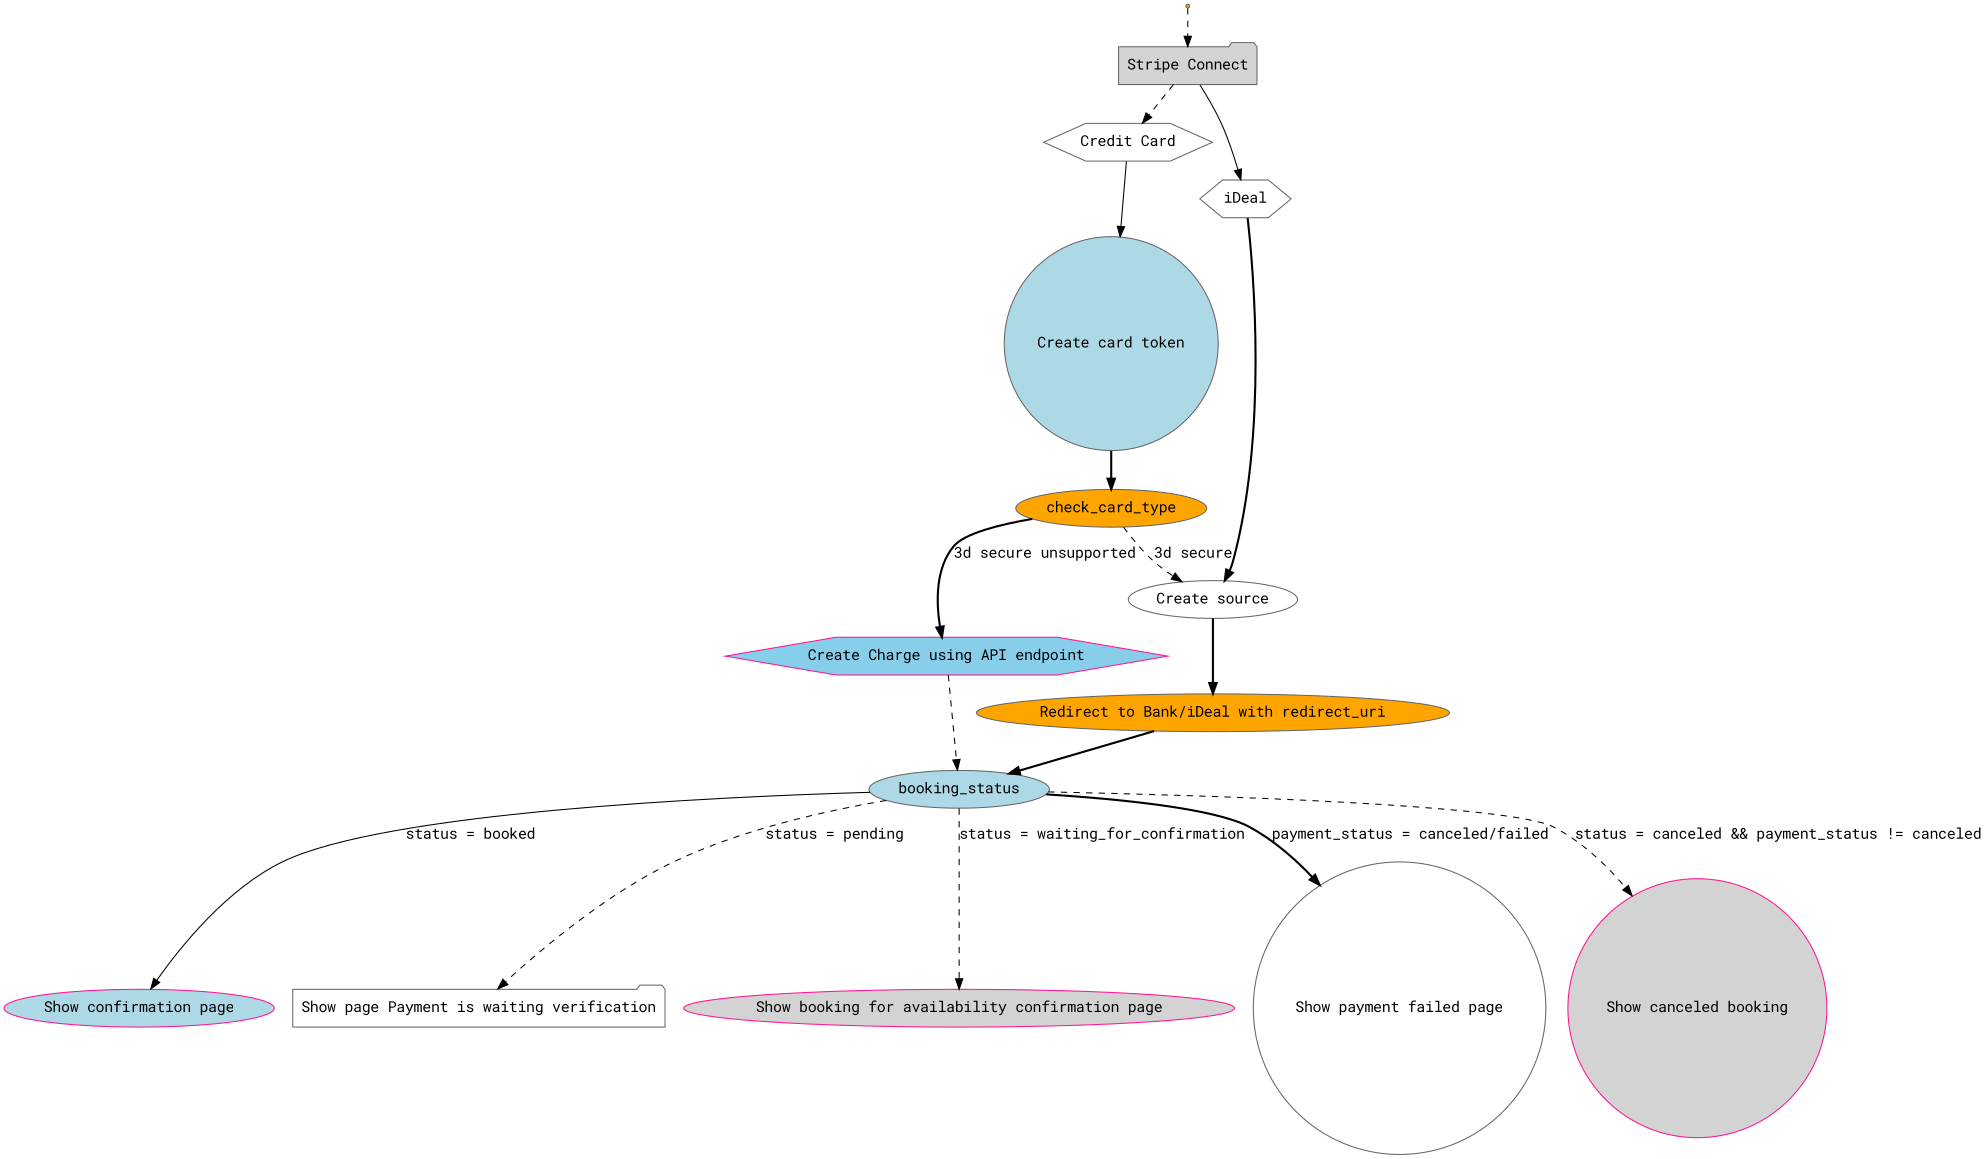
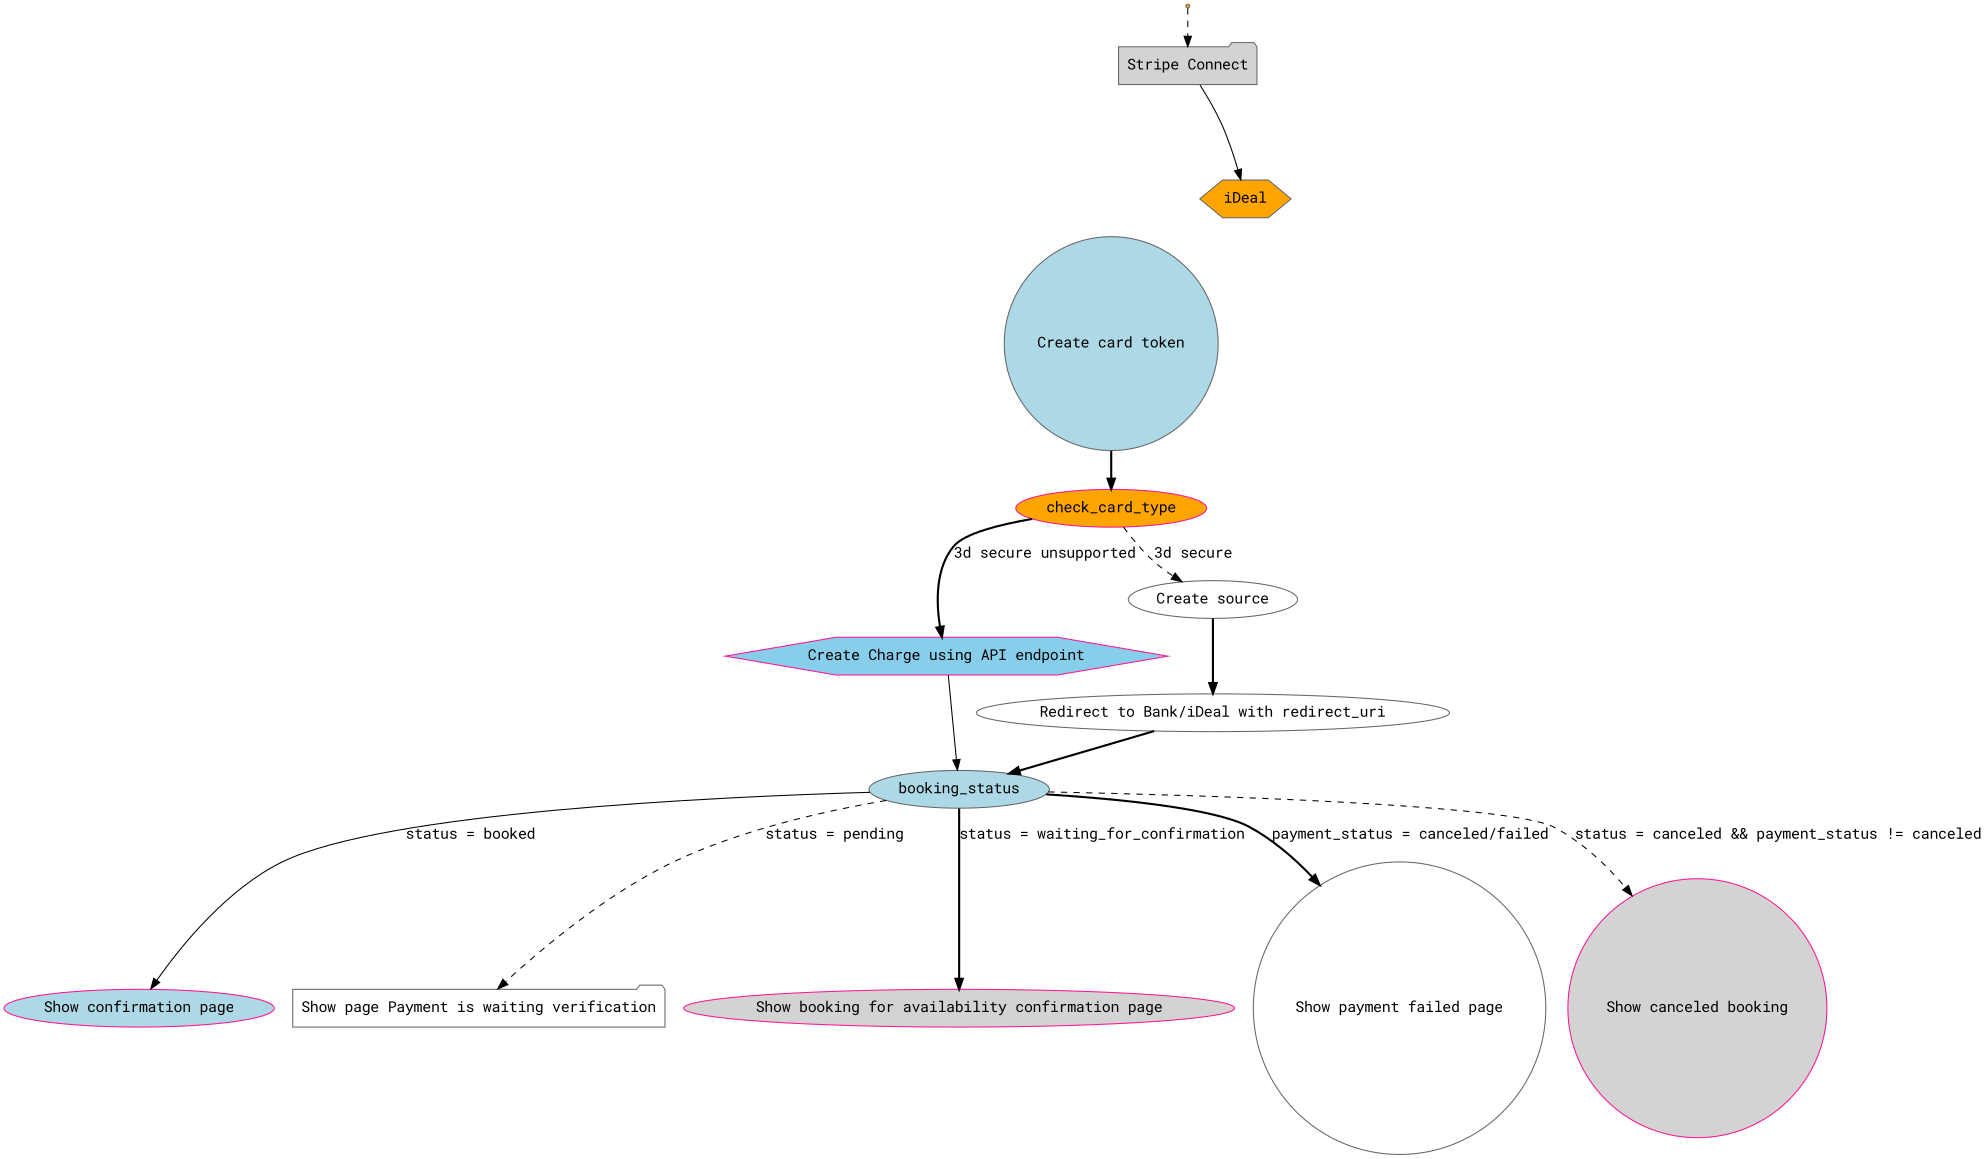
node "Credit Card": removed
node "iDeal": fillcolor white -> orange
edge "iDeal" -> "Create source": removed
node "check_card_type": color gray40 -> deeppink
node "Redirect to Bank/iDeal with redirect_uri": fillcolor orange -> white
edge "Create Charge using API endpoint" -> "booking_status": style dashed -> solid
edge "booking_status" -> "Show booking for availability confirmation page": style dashed -> bold
